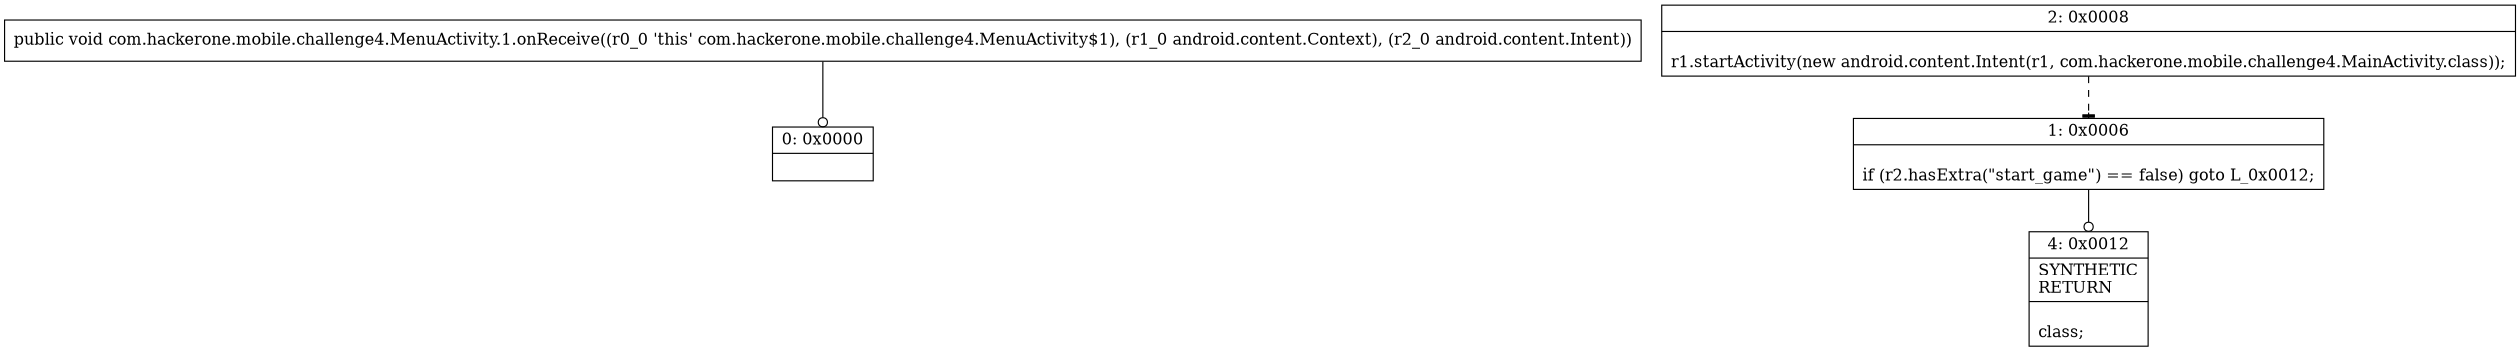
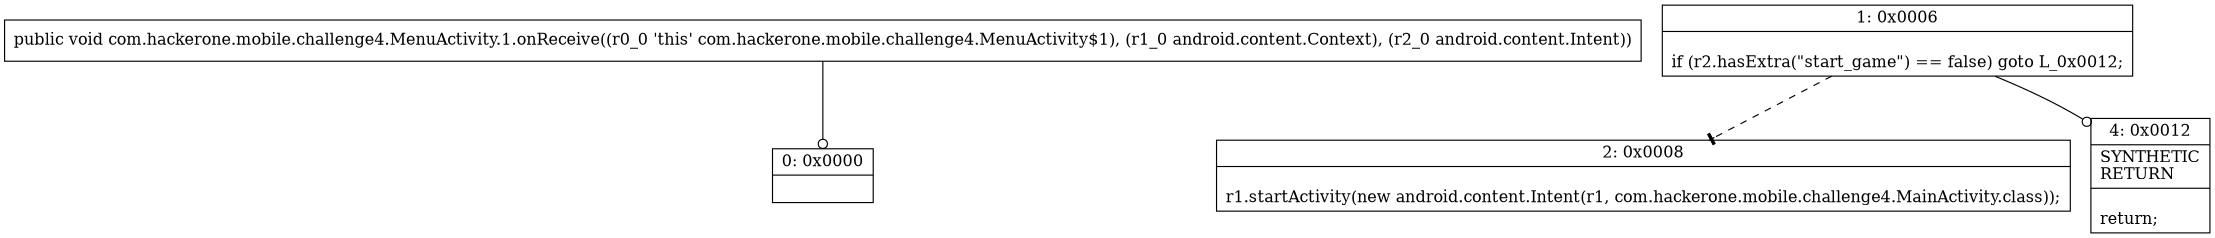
edge "2: 0x0008" -> "1: 0x0006": reversed
node "4: 0x0012": text "class;" -> "return;"
